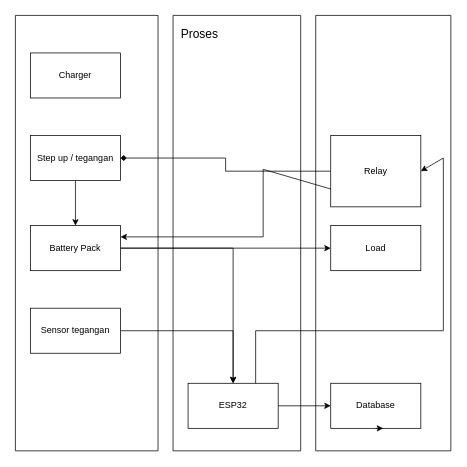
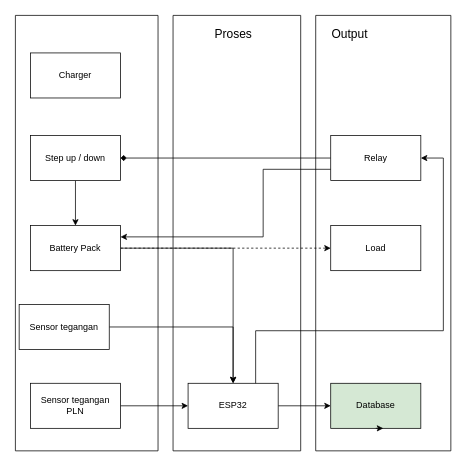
node "Proses": moved (199, 34) -> (233, 34)
node "Output": added
node "Step up / tegangan": label "Step up / tegangan" -> "Step up / down"
node "Relay": size 90x71 -> 90x45
edge "Battery Pack" -> "Load": style solid -> dashed
node "Sensor tegangan": moved (75, 330) -> (64, 327)
node "Sensor tegangan PLN": added
edge "Sensor tegangan PLN" -> "ESP32": added
node "Database": fillcolor #ffffff -> #d5e8d4
